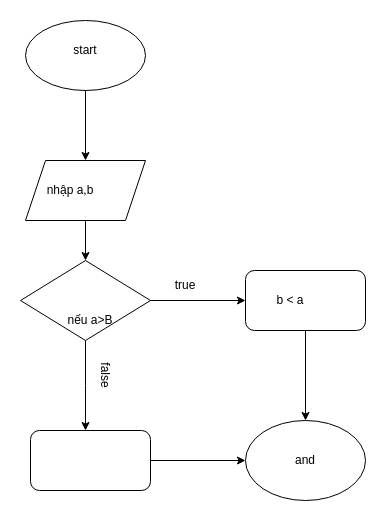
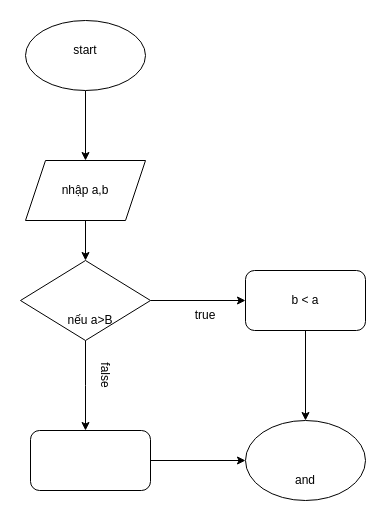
node "nhập a,b": moved (71, 191) -> (86, 191)
node "true": moved (186, 286) -> (206, 316)
node "b < a": moved (291, 301) -> (306, 301)
node "and": moved (306, 461) -> (306, 481)
